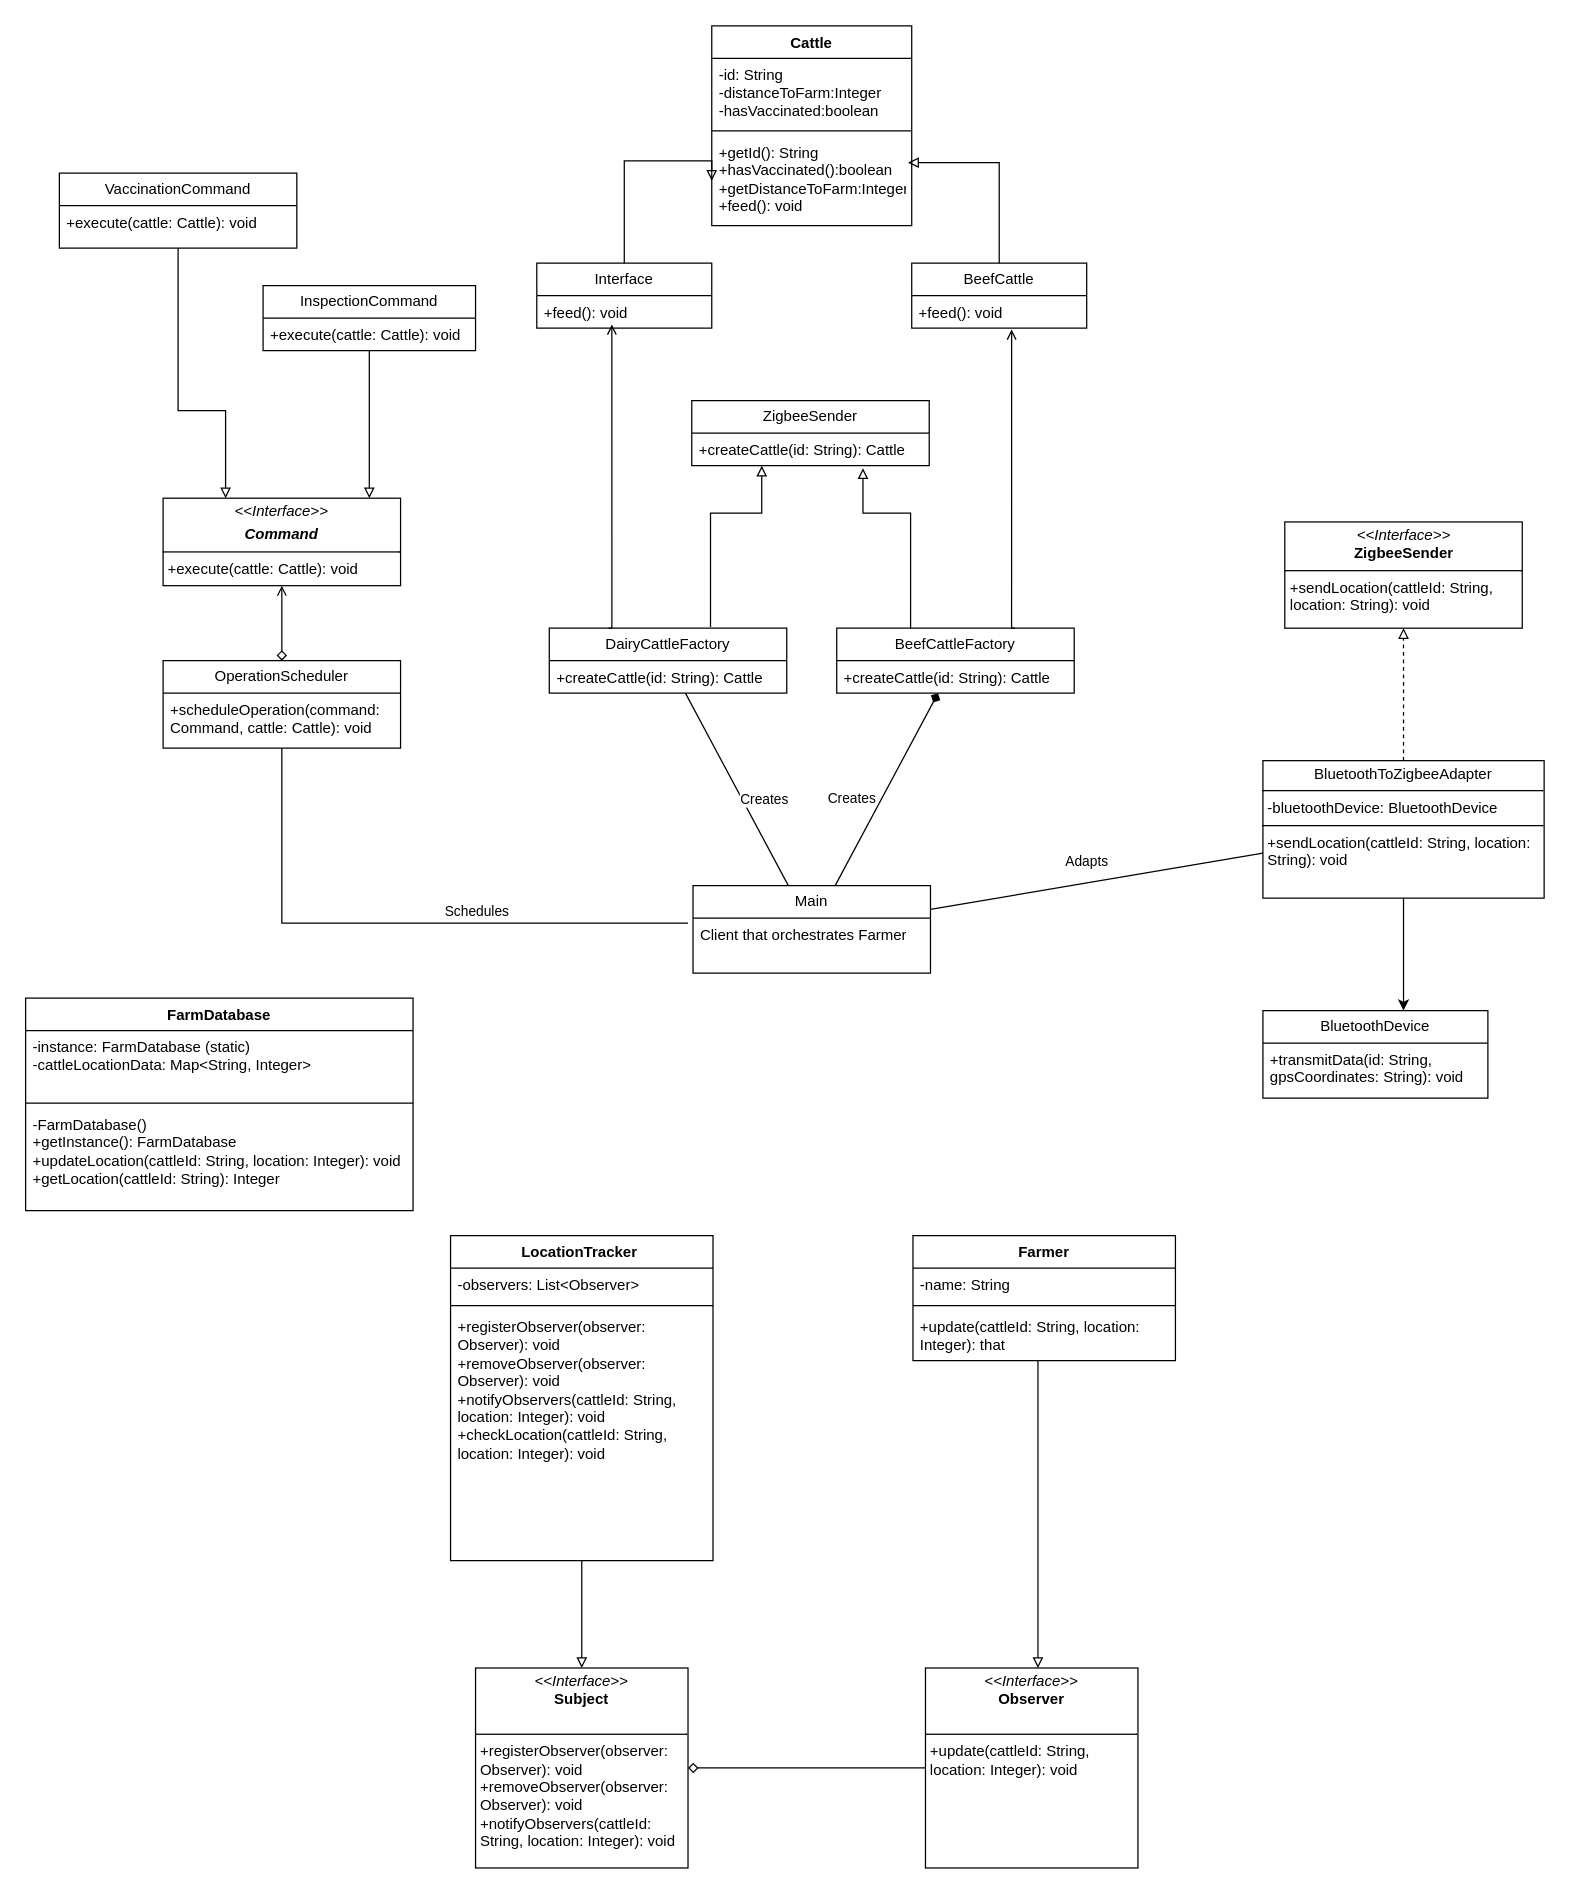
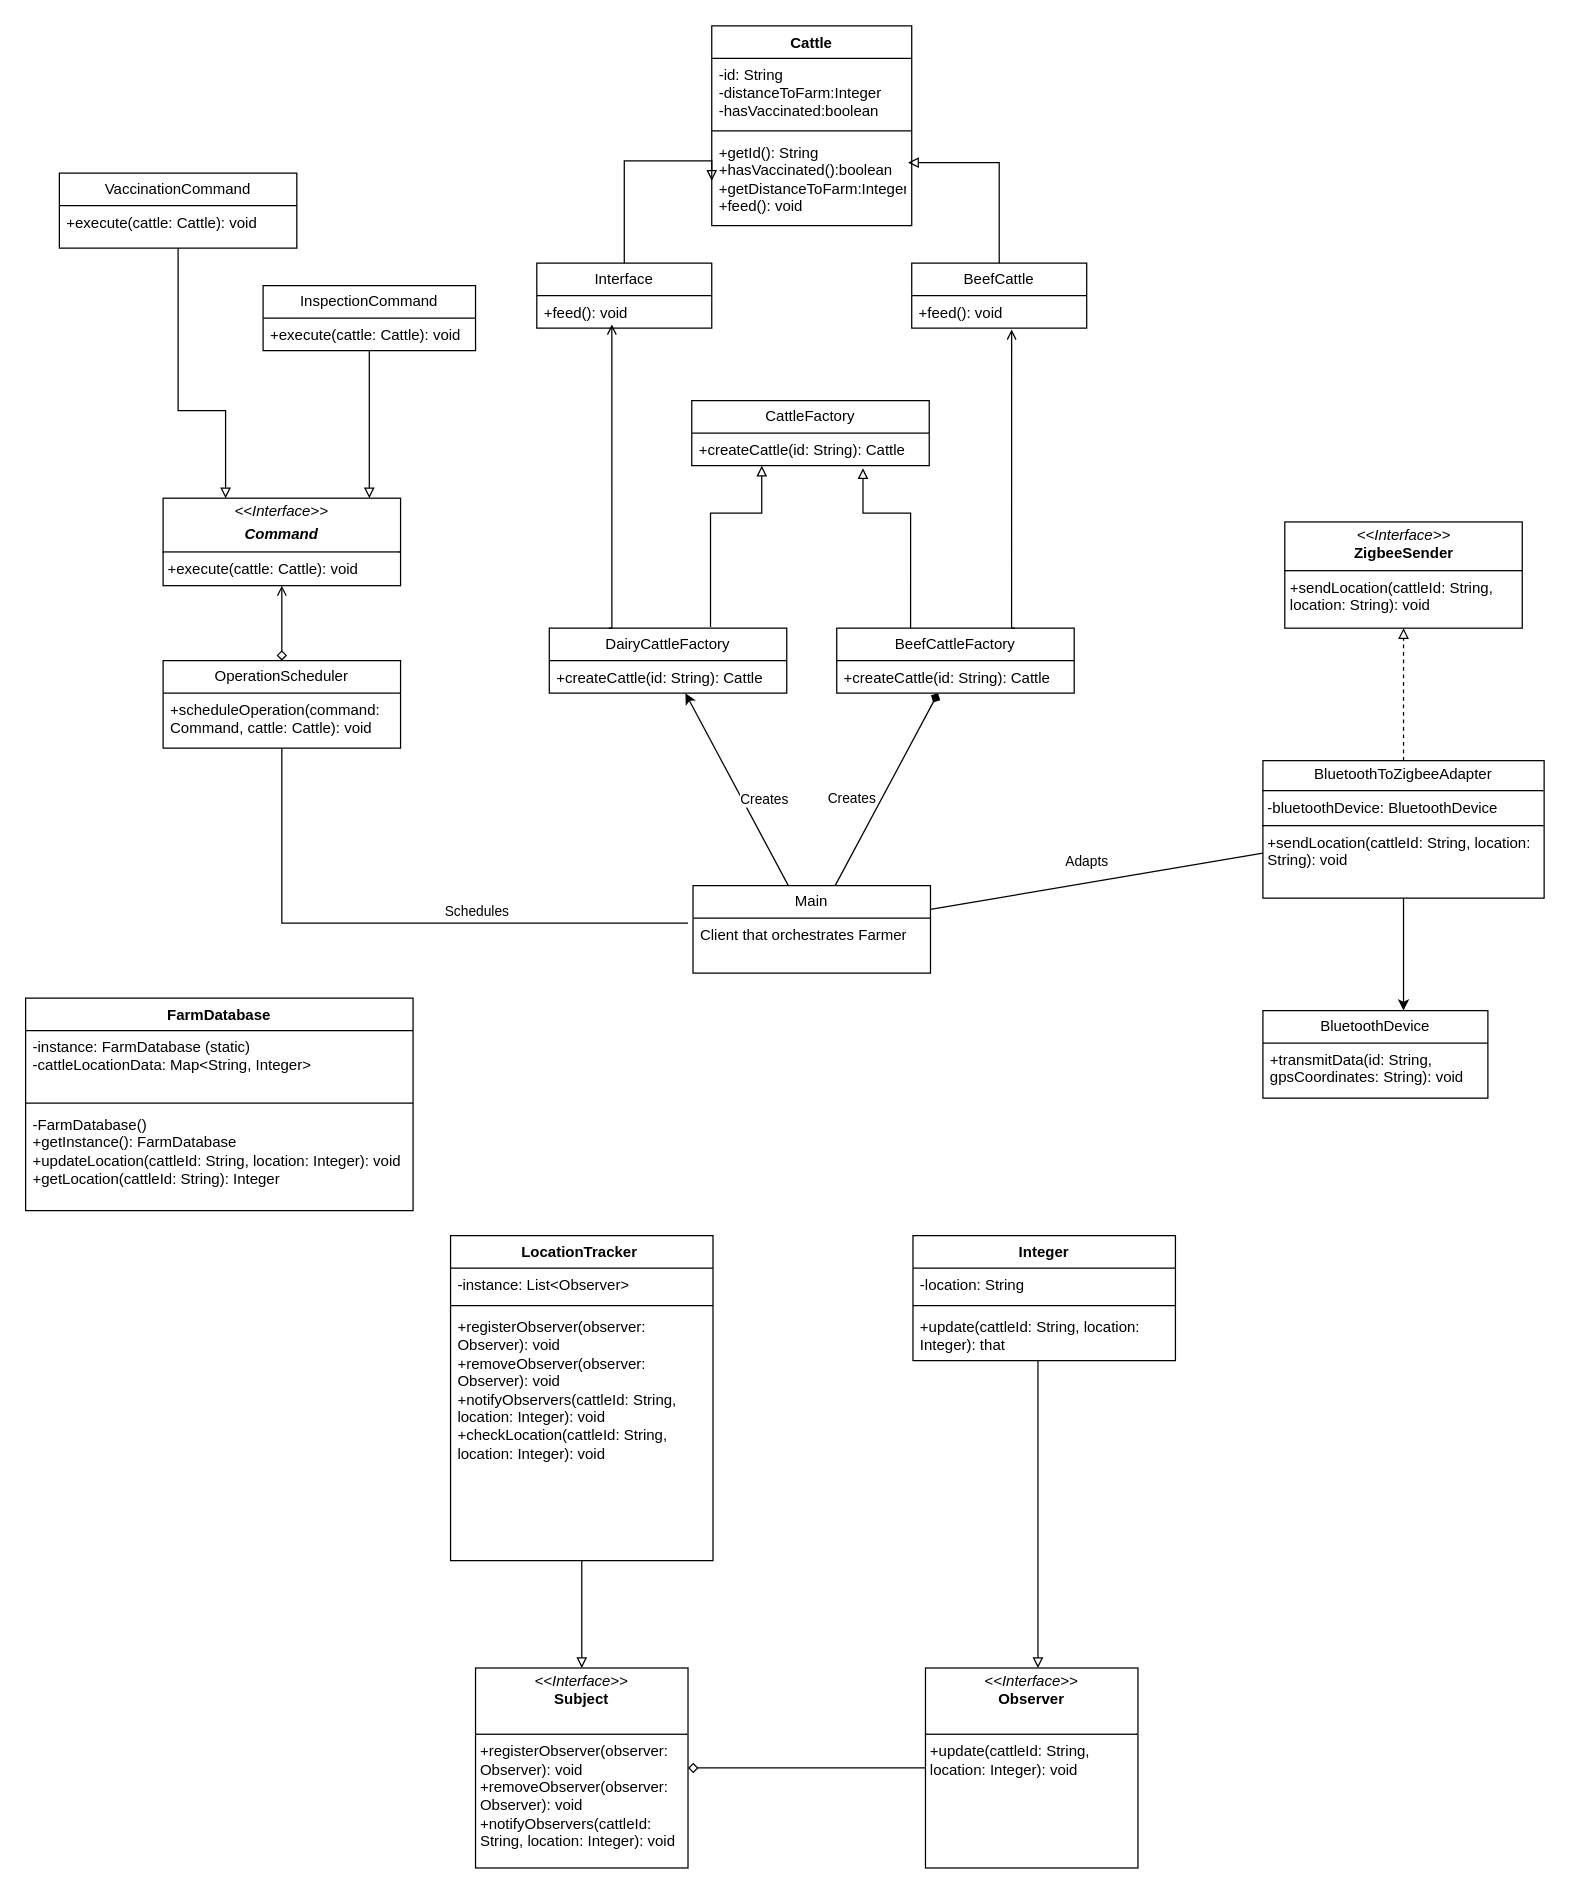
node "ZigbeeSender": label "ZigbeeSender" -> "CattleFactory"
edge "DairyCattleFactory" -- "Main": arrowhead none -> classic
node "Farmer": label "Farmer" -> "Integer"
node "-observers: List<Observer>": label "-observers: List<Observer>" -> "-instance: List<Observer>"
node "-name: String": label "-name: String" -> "-location: String"
